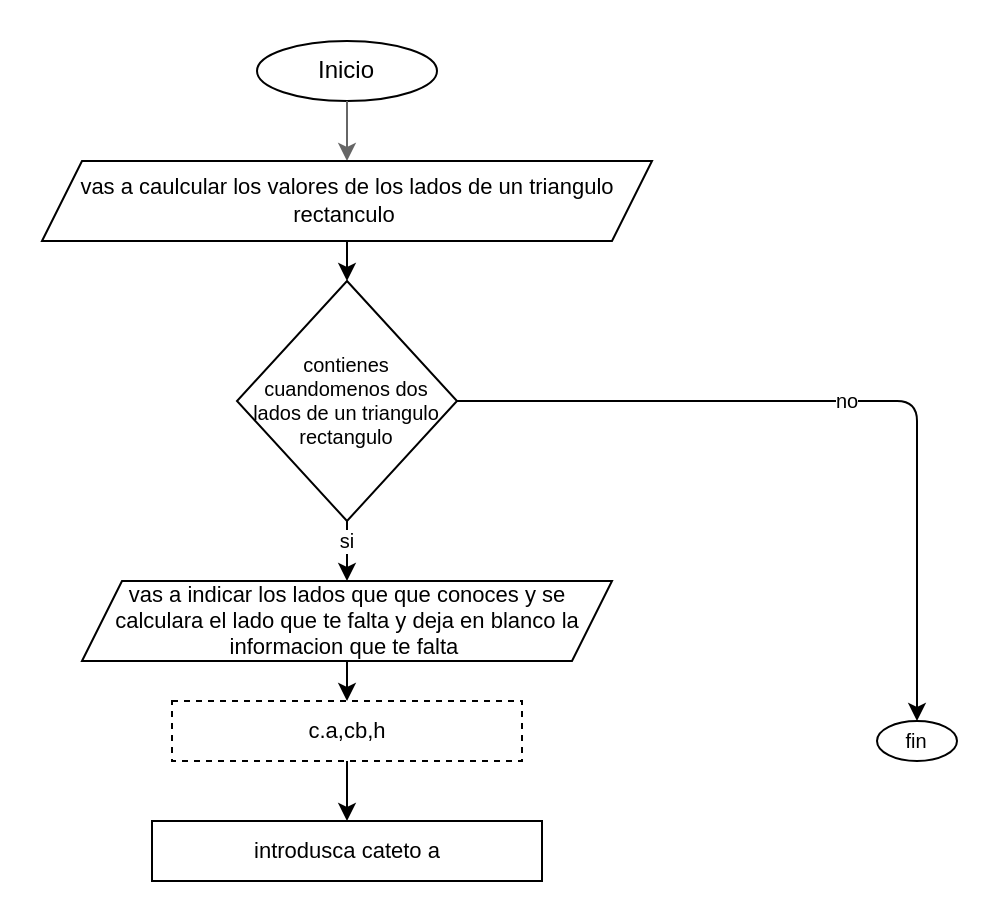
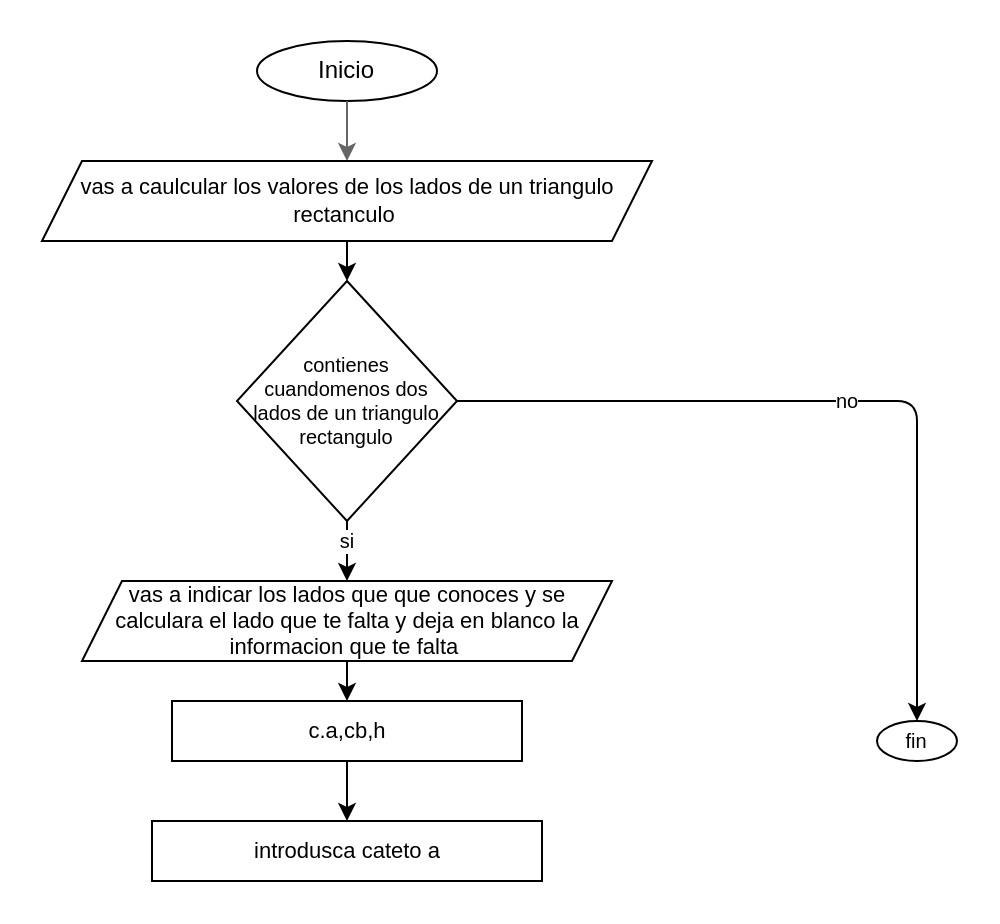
node "c.a,cb,h": style dashed -> solid
